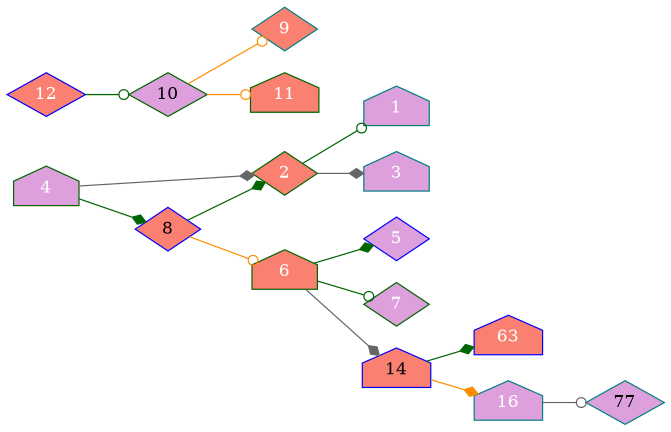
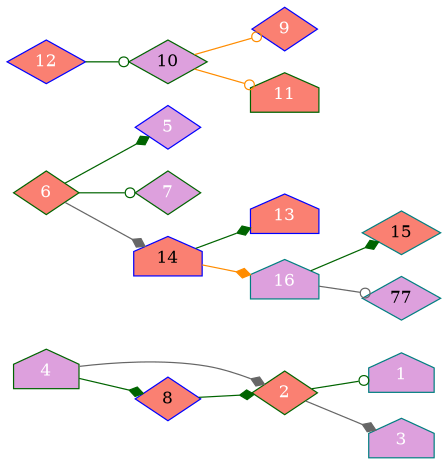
node "9": color teal -> blue
node "15": added
edge "8" -> "6": removed
node "6": shape house -> diamond
node "63": label "63" -> "13"
